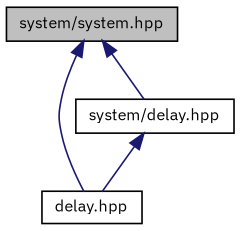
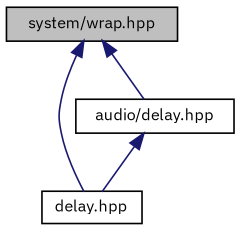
node "system/system.hpp": label "system/system.hpp" -> "system/wrap.hpp"
node "system/delay.hpp": label "system/delay.hpp" -> "audio/delay.hpp"
